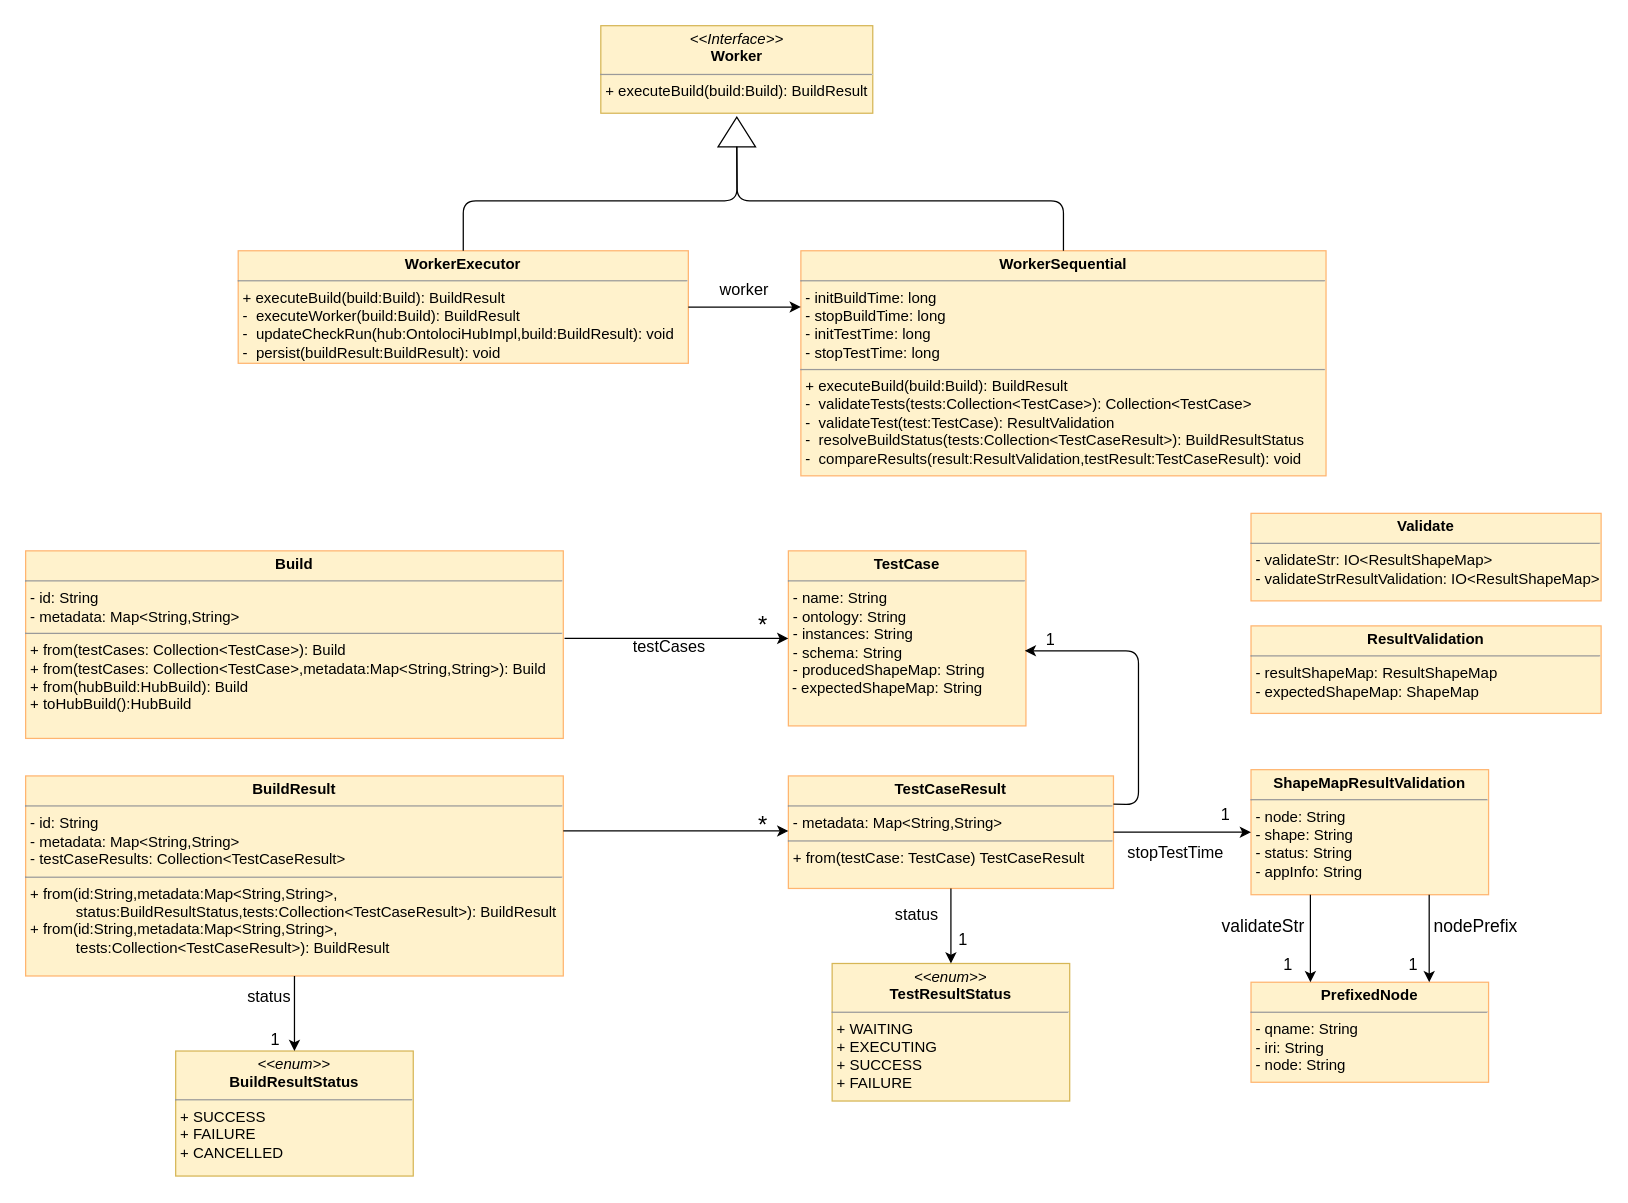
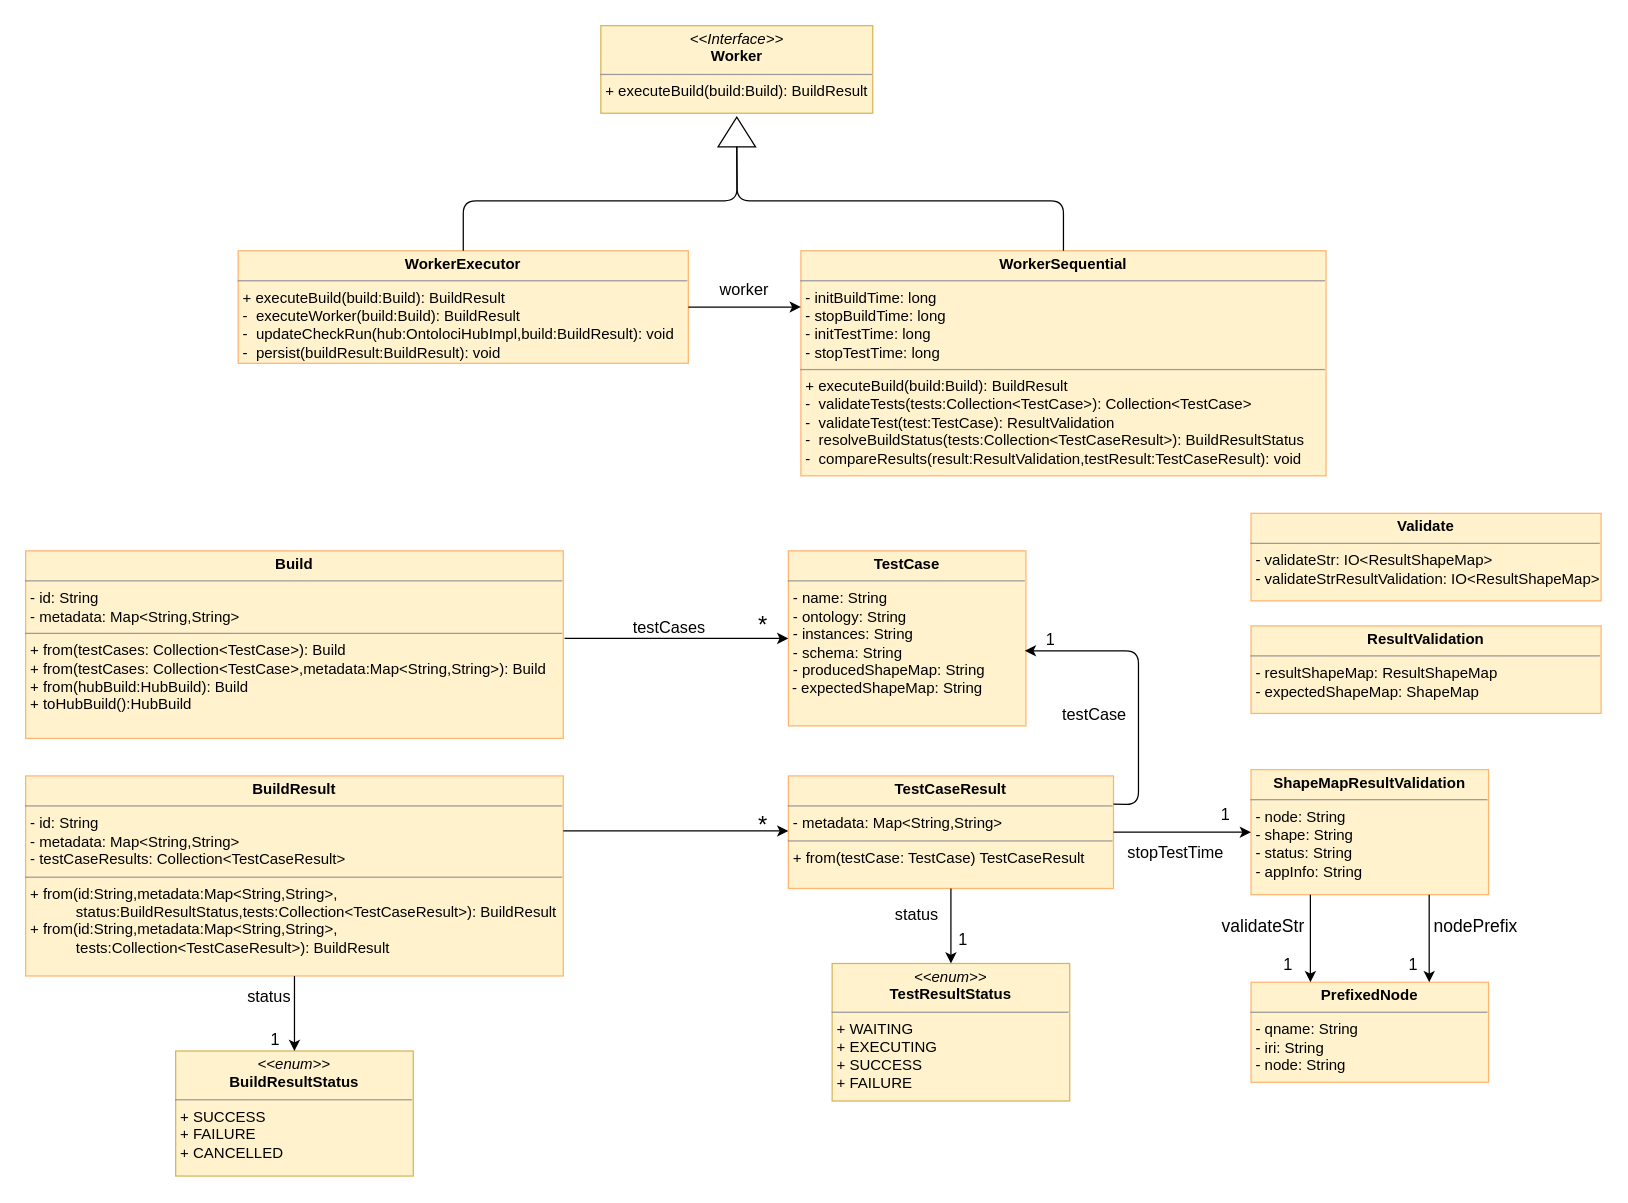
node "testCases": moved (669, 644) -> (669, 626)
node "testCase": added
